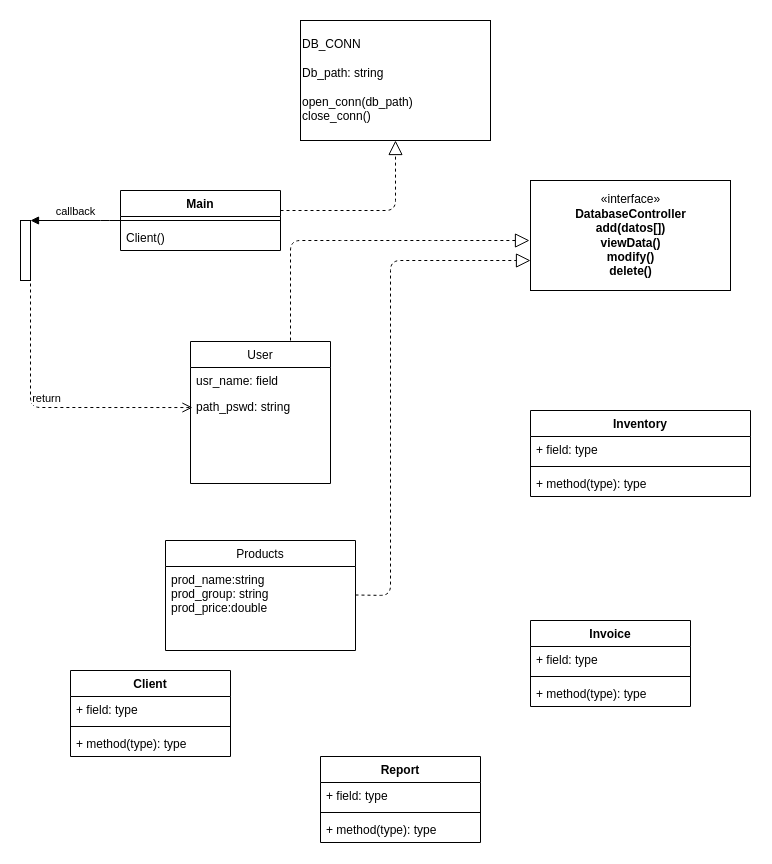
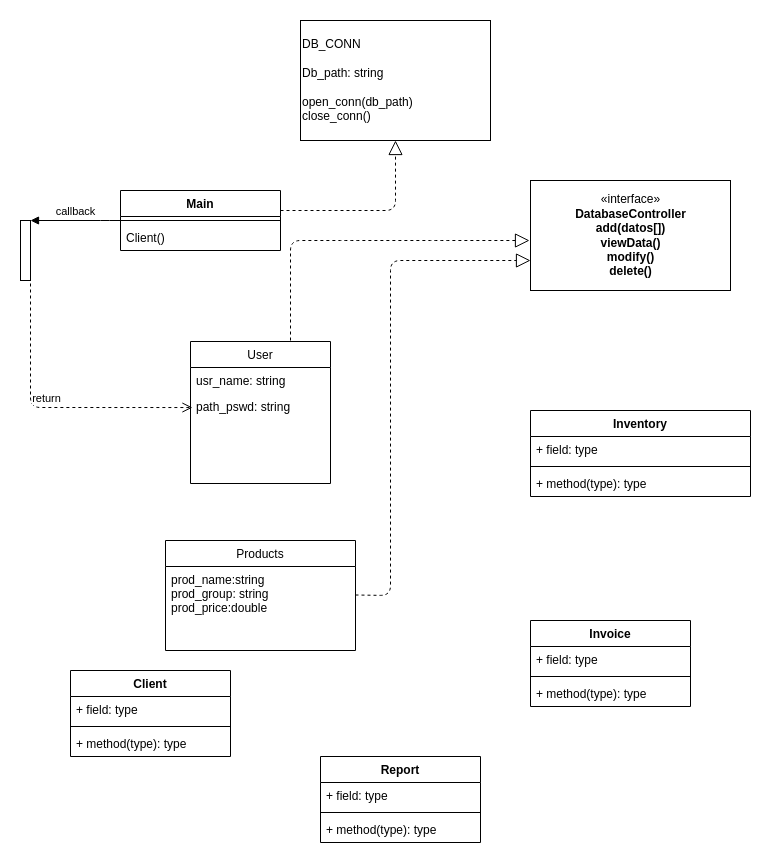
node "usr_name: field": label "usr_name: field" -> "usr_name: string"
